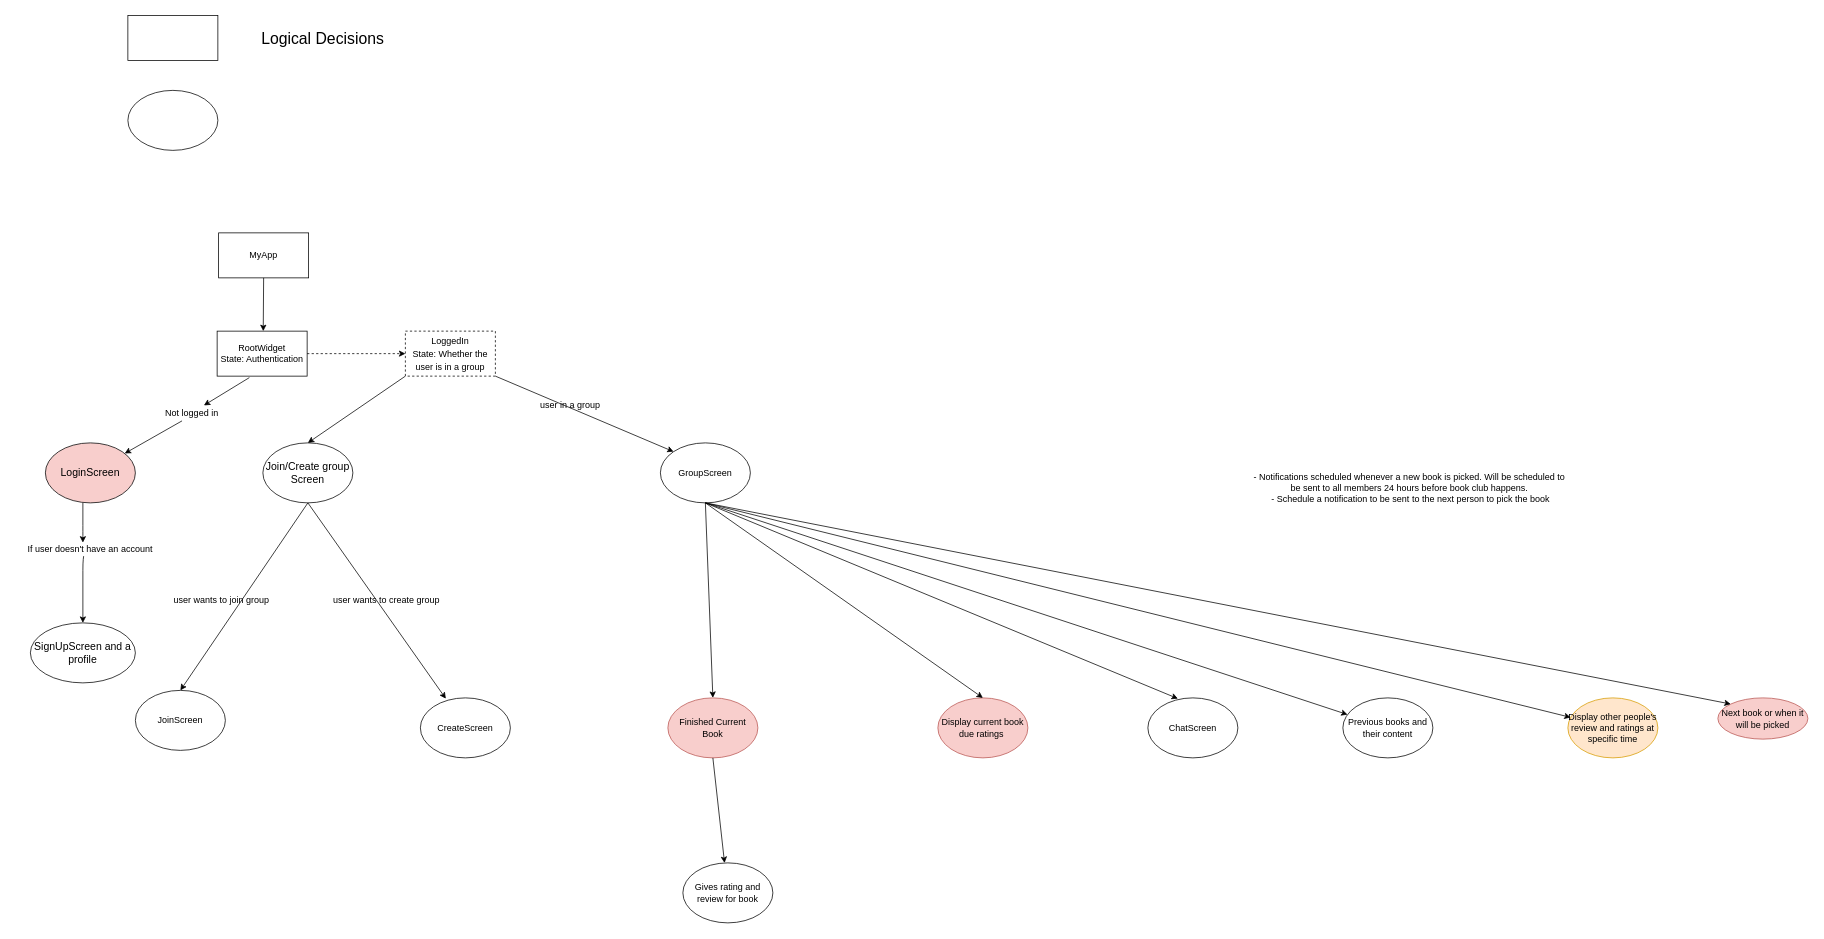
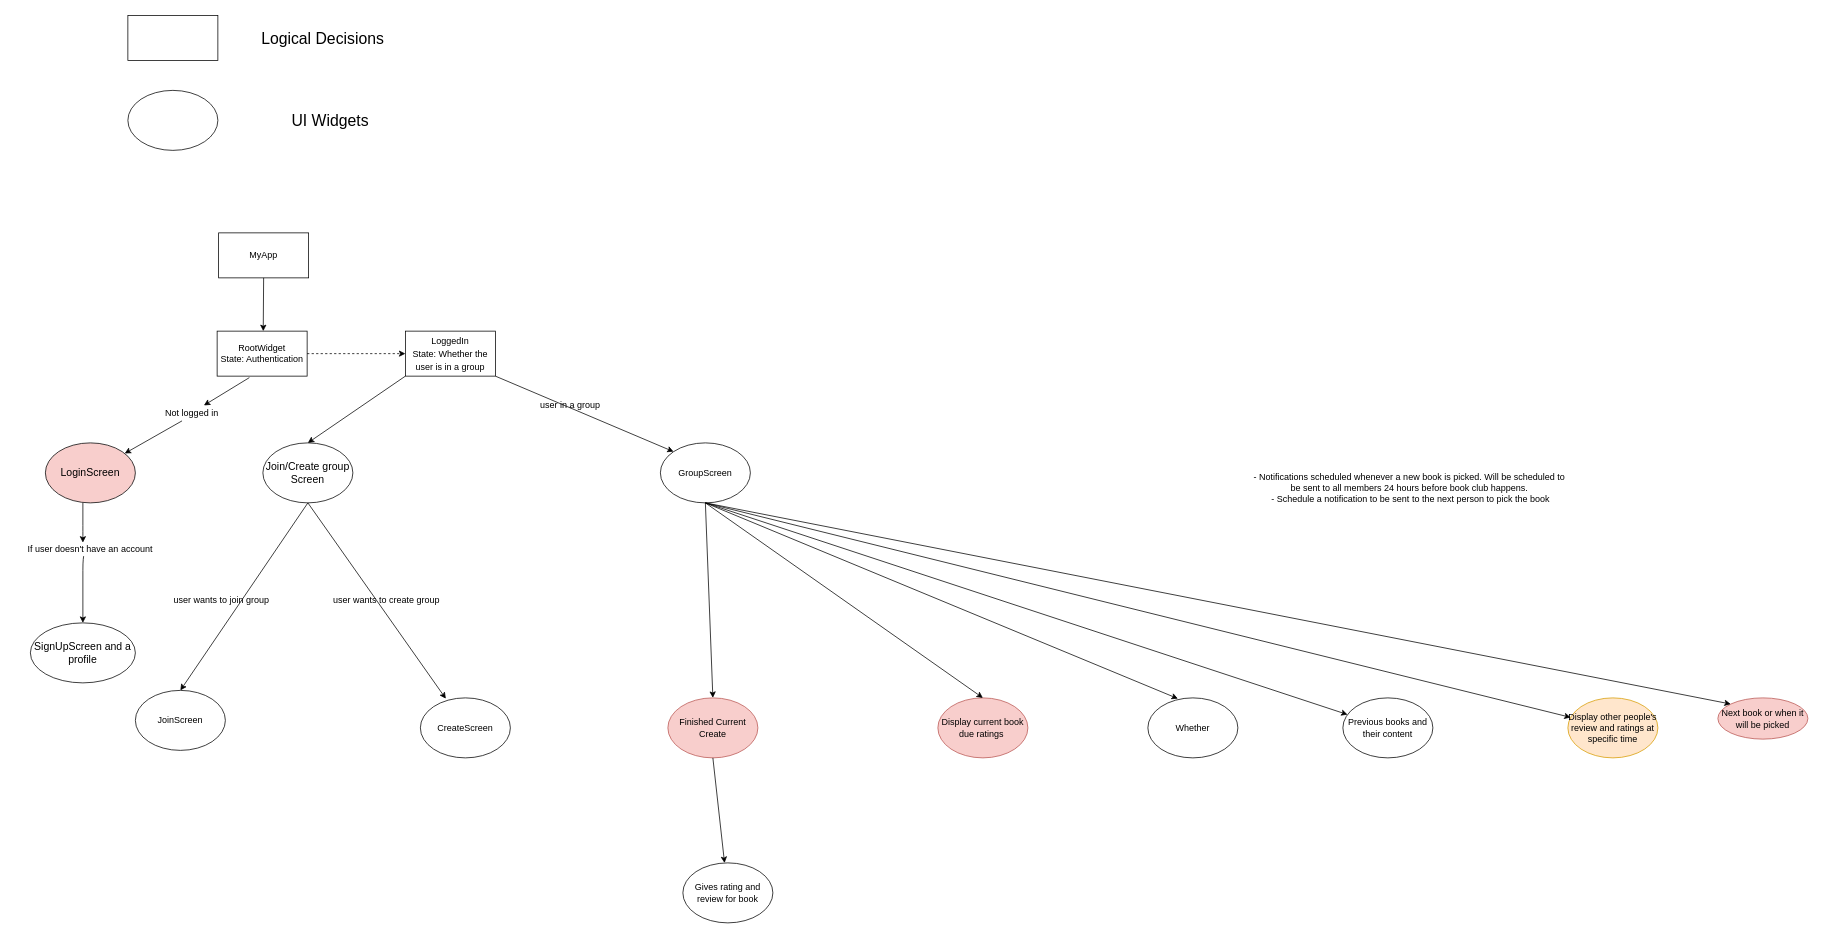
node "UI Widgets": added
node "LoggedIn State: Whether the user is in a group": style dashed -> solid
node "Finished Current Book": label "Finished Current Book" -> "Finished Current Create"
node "ChatScreen": label "ChatScreen" -> "Whether"
